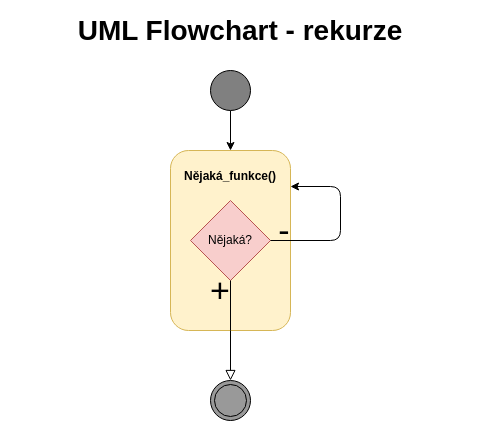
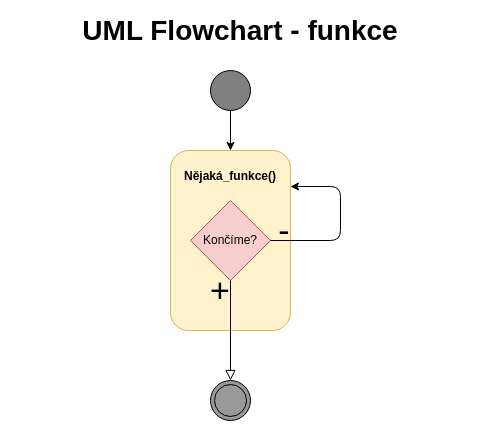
node "UML Flowchart - rekurze": label "UML Flowchart - rekurze" -> "UML Flowchart - funkce"
node "Nějaká?": label "Nějaká?" -> "Končíme?"
